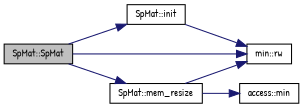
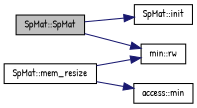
edge "SpMat::init" -> "min::rw": removed
edge "SpMat::SpMat" -> "SpMat::mem_resize": removed
